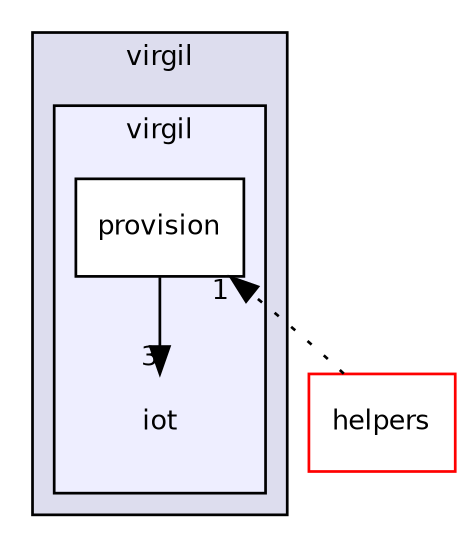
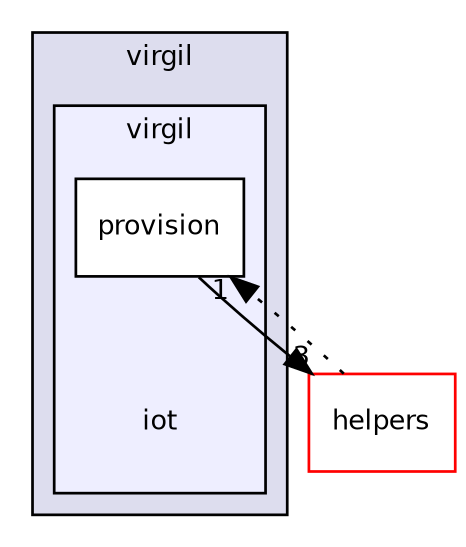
edge "provision" -> "iot": now "provision" -> "helpers"
